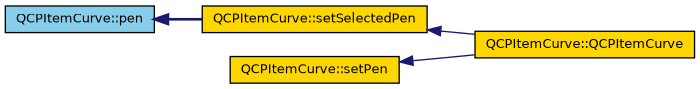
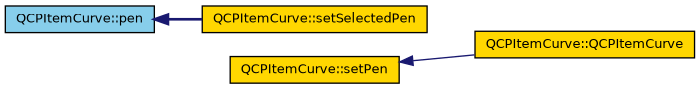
edge "QCPItemCurve::QCPItemCurve" -> "QCPItemCurve::setSelectedPen": removed
